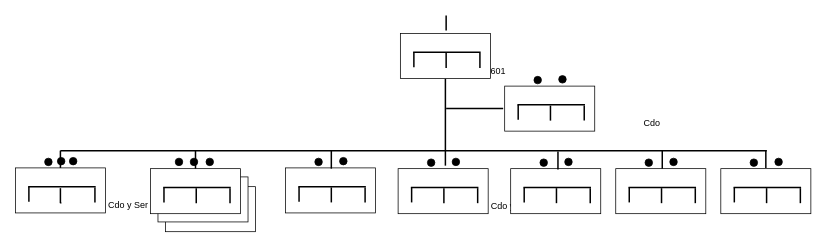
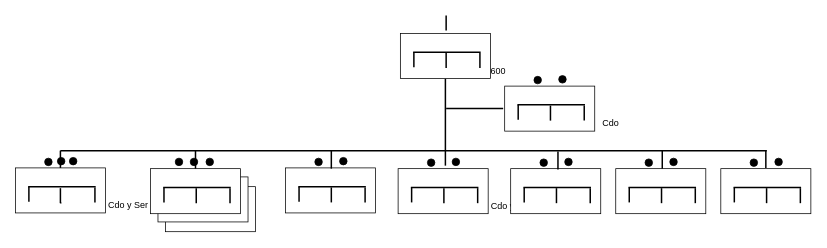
node "601": label "601" -> "600"
node "Cdo": moved (651, 123) -> (610, 123)
